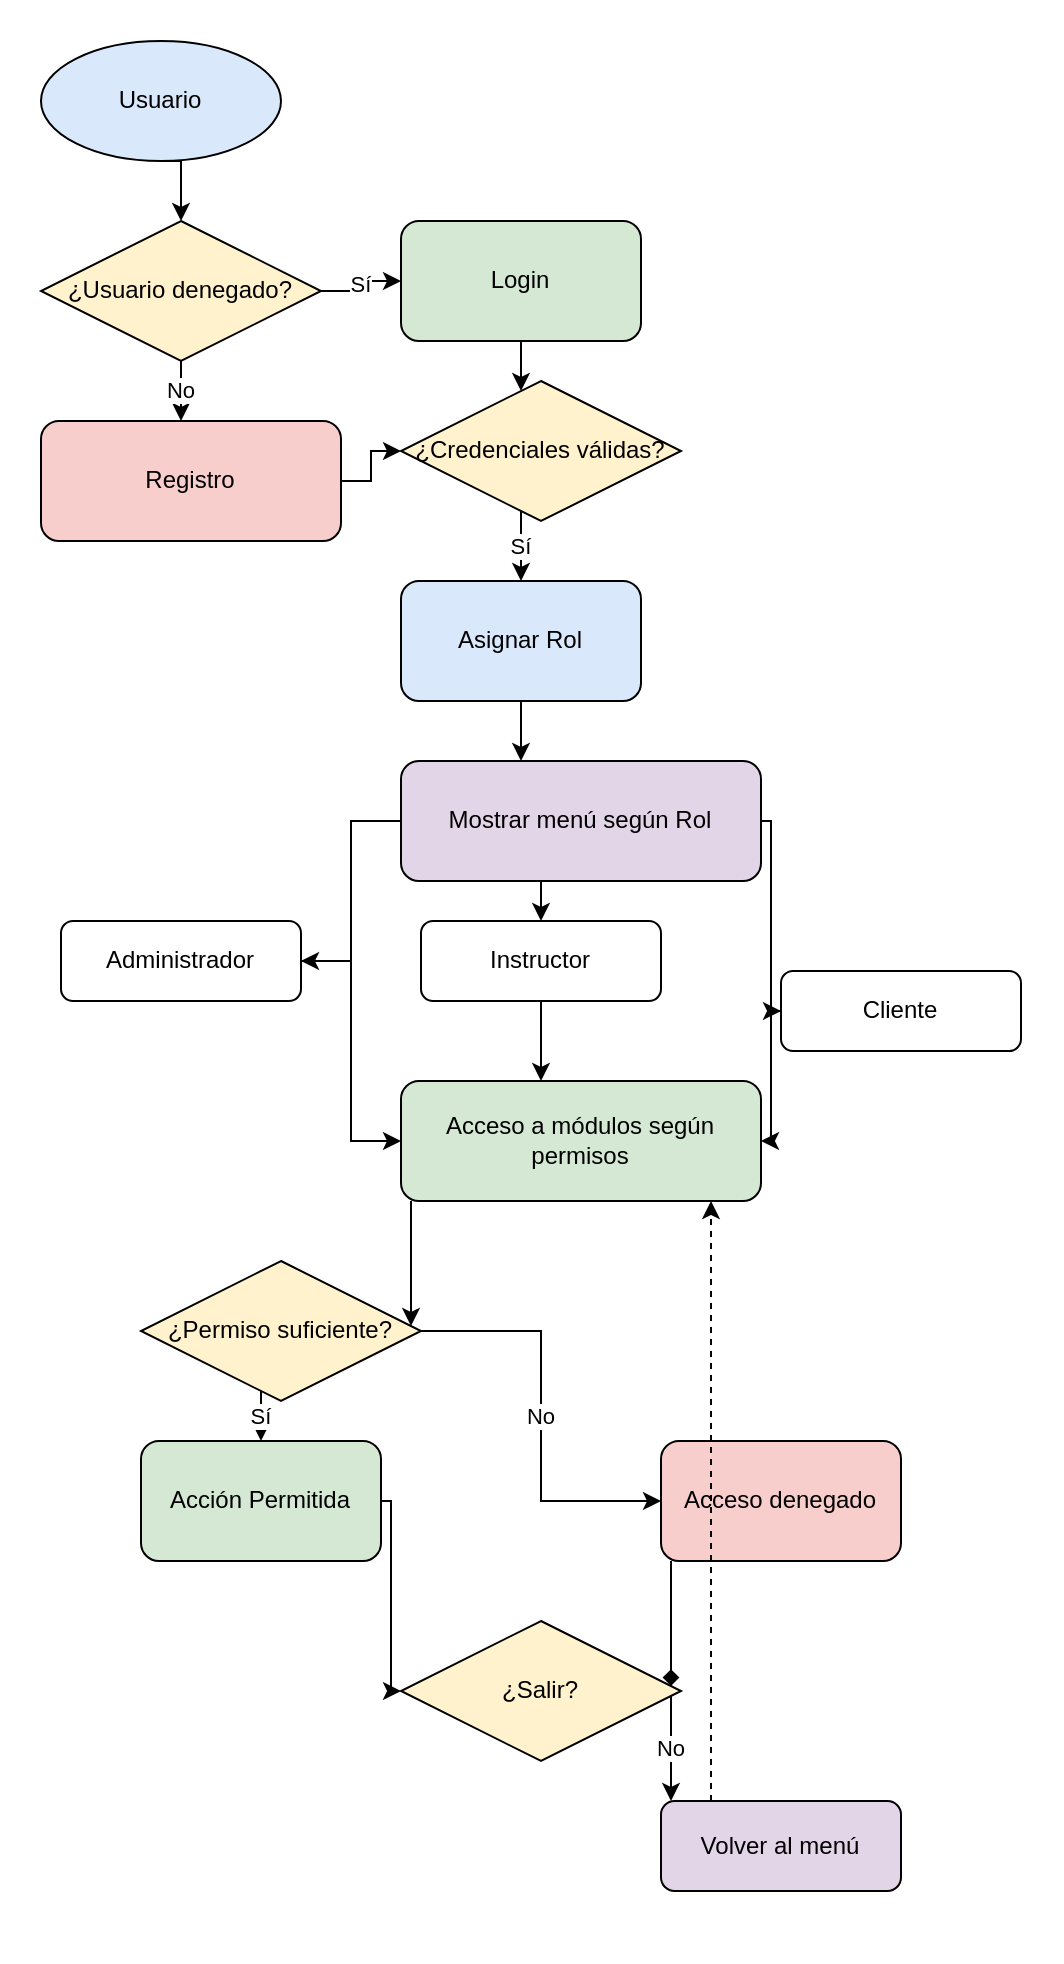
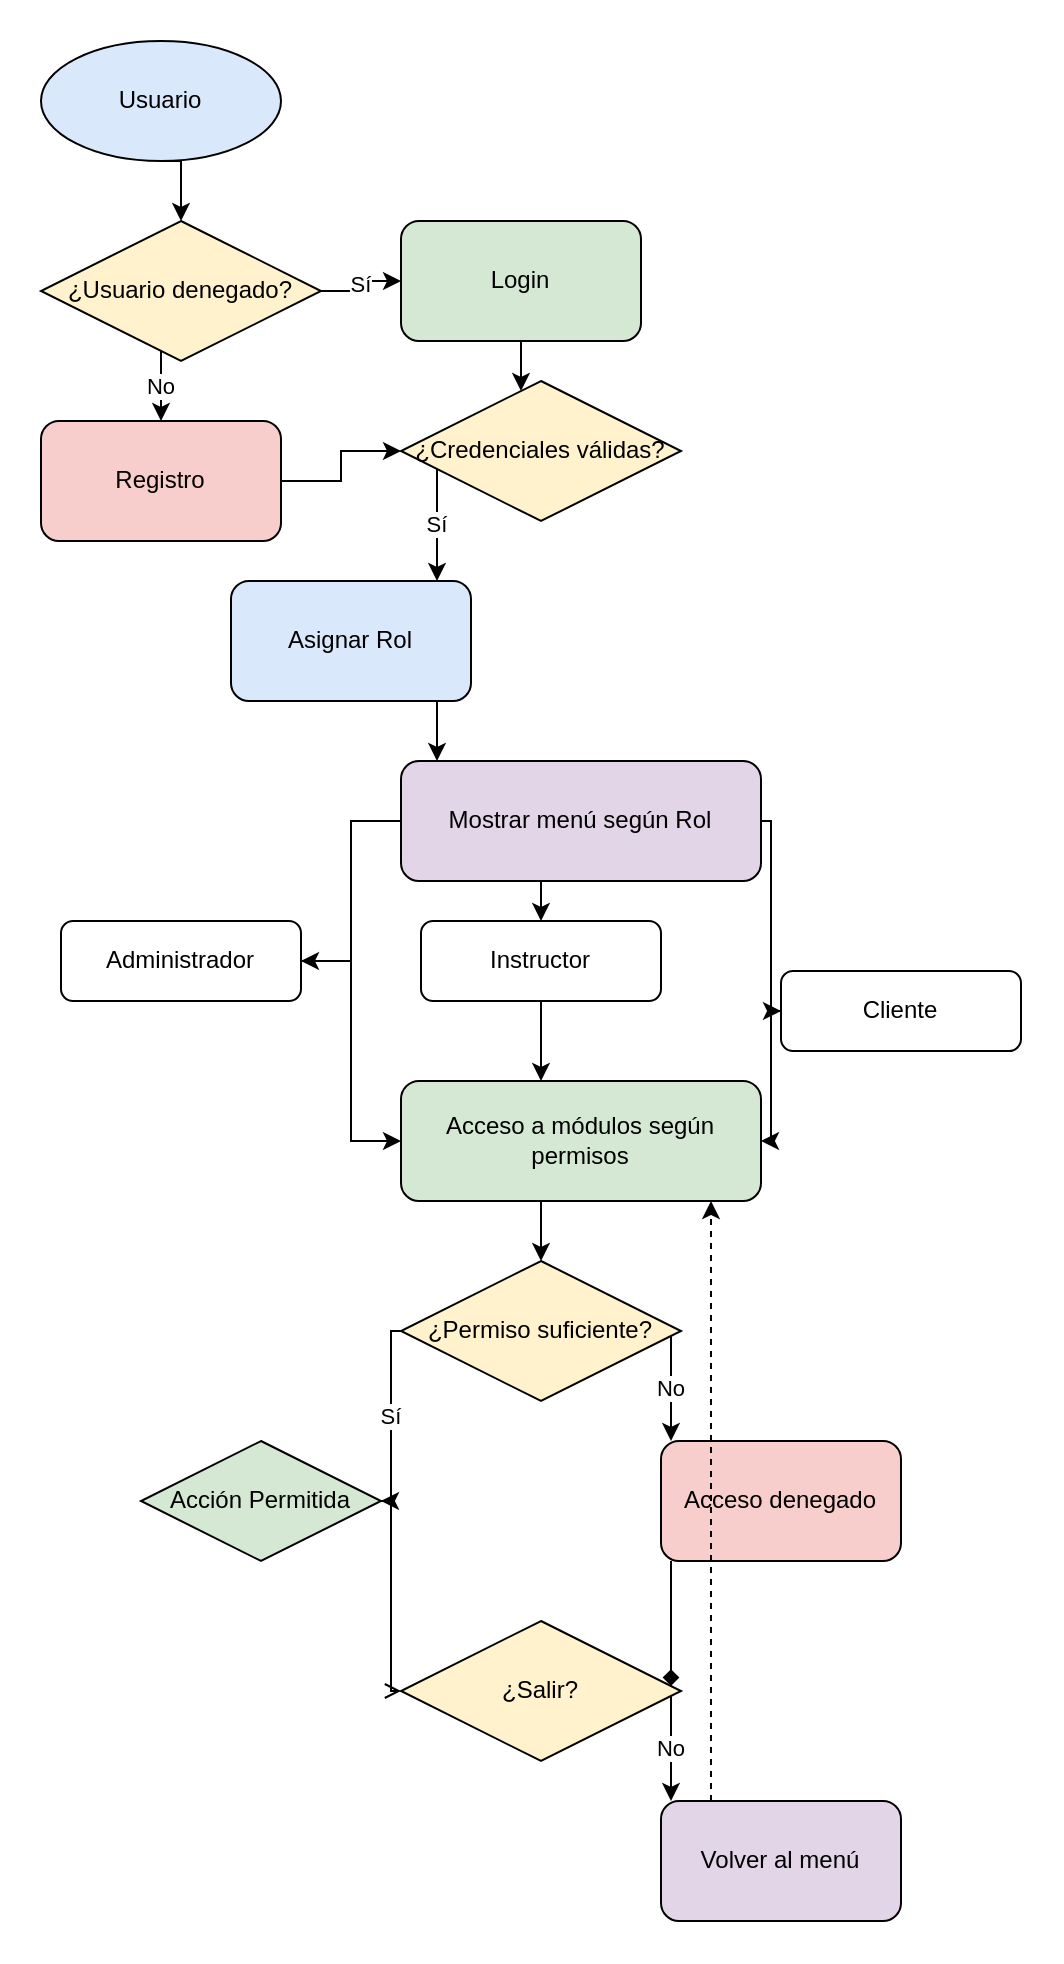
node "Registro": size 300x120 -> 240x120
node "Asignar Rol": moved (521, 641) -> (351, 641)
node "¿Permiso suficiente?": moved (281, 1331) -> (541, 1331)
node "Acción Permitida": shape rounded rectangle -> diamond
edge "Acción Permitida" -> "¿Salir?": arrowhead classic -> open
node "Volver al menú": size 240x90 -> 240x120
